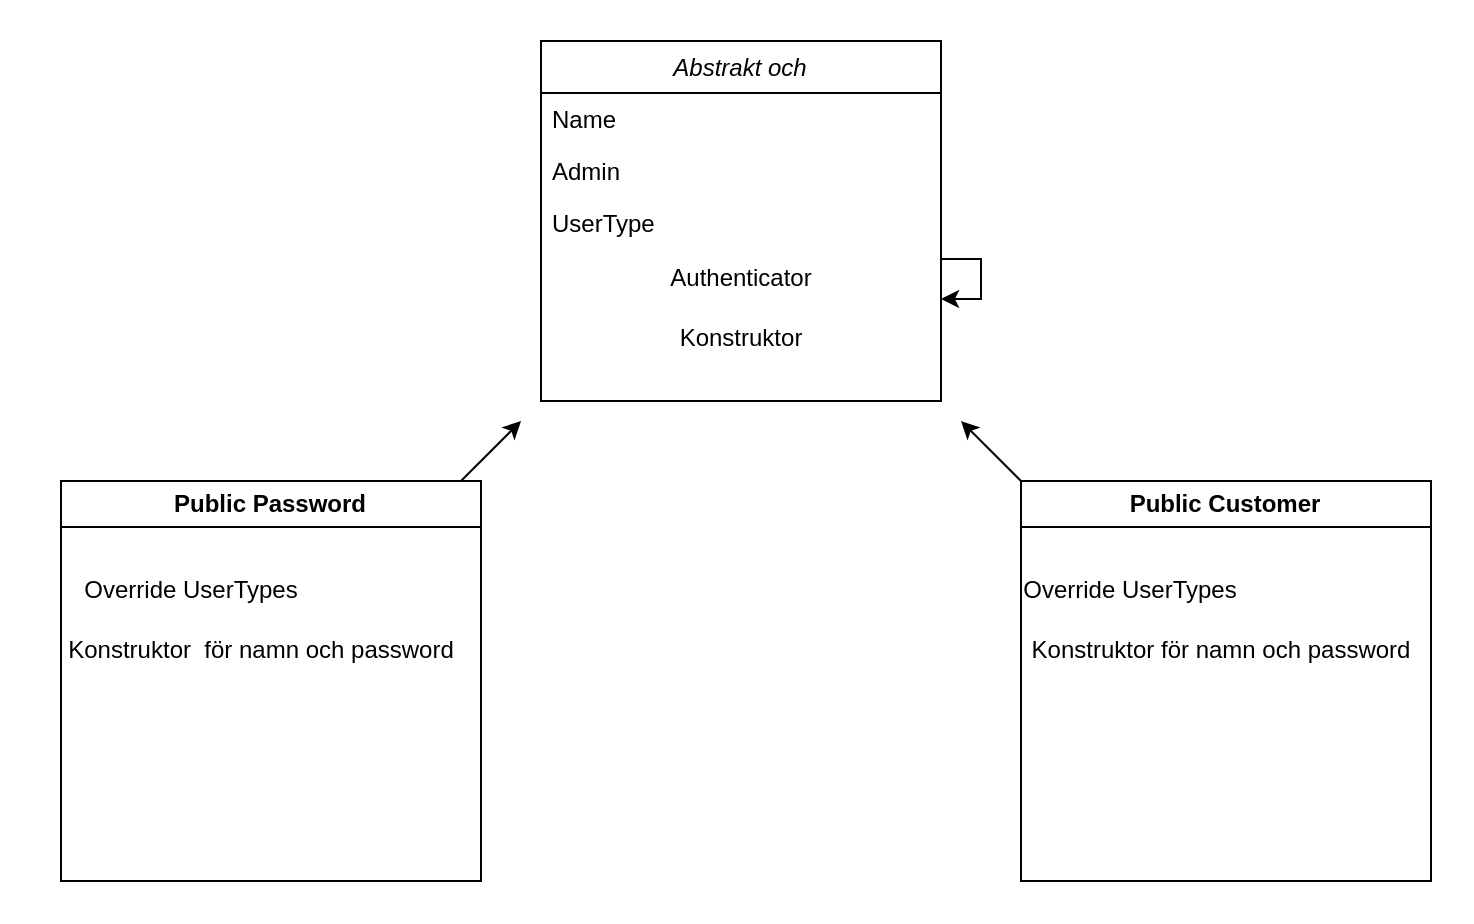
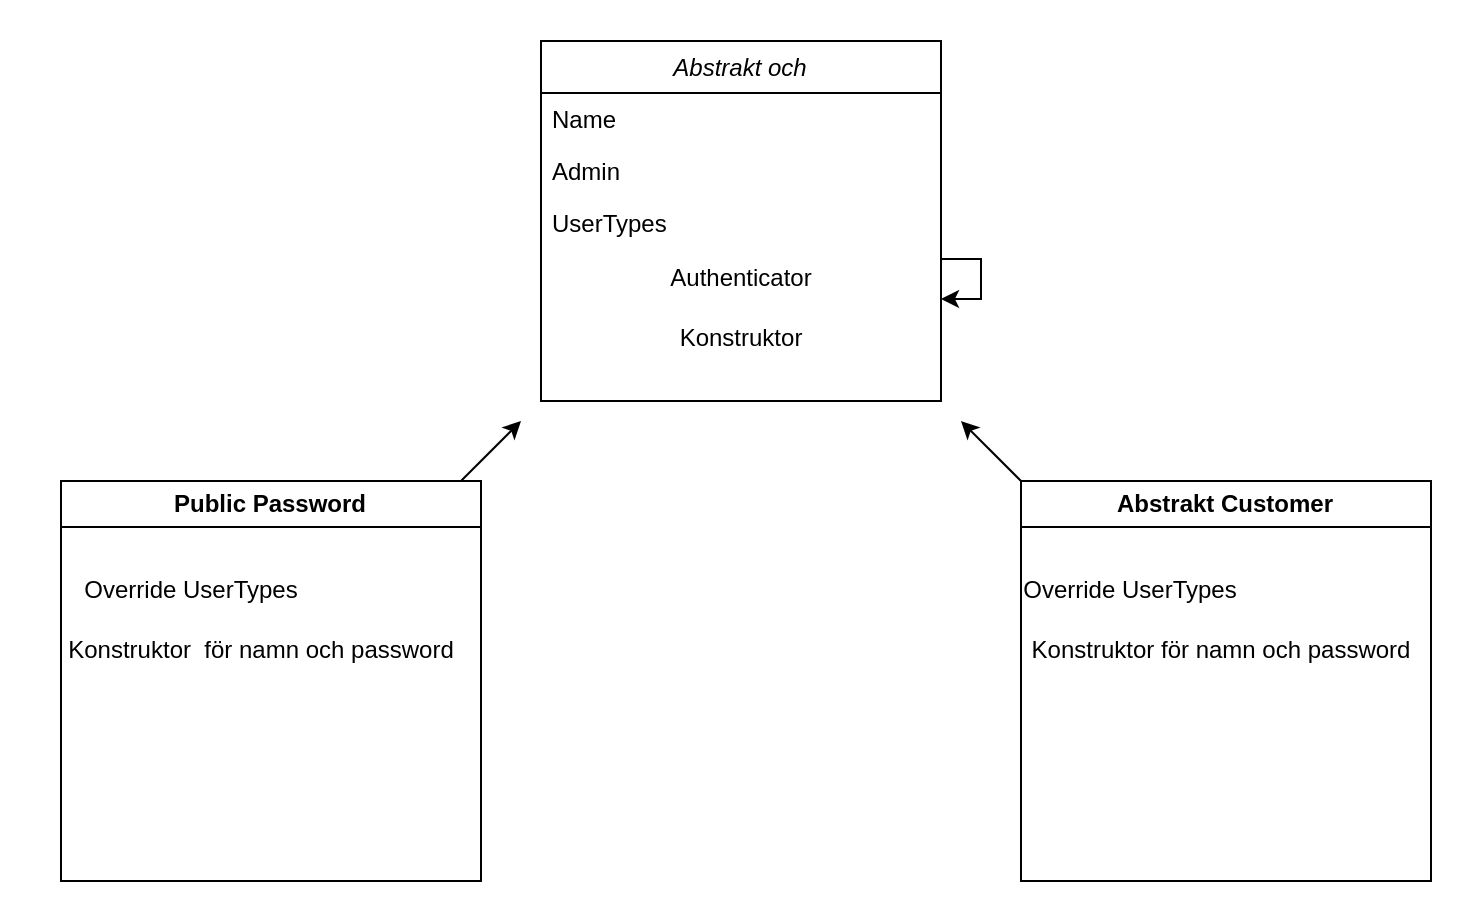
node "UserType": label "UserType" -> "UserTypes"
node "Public Customer": label "Public Customer" -> "Abstrakt Customer"
